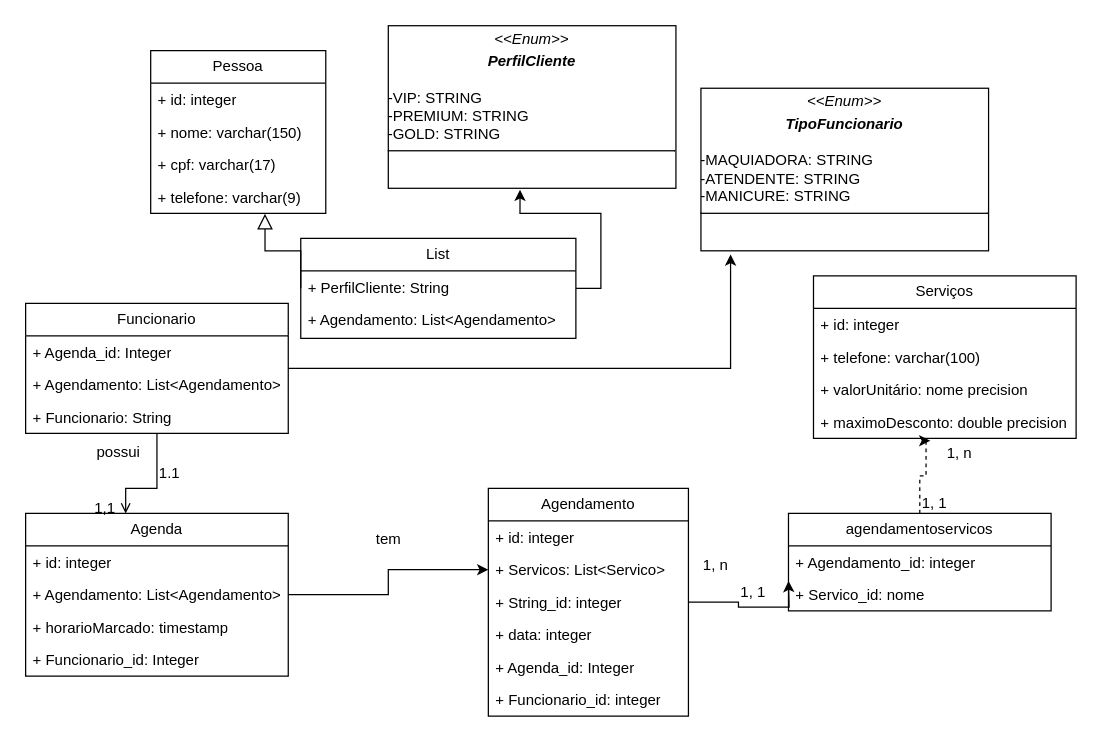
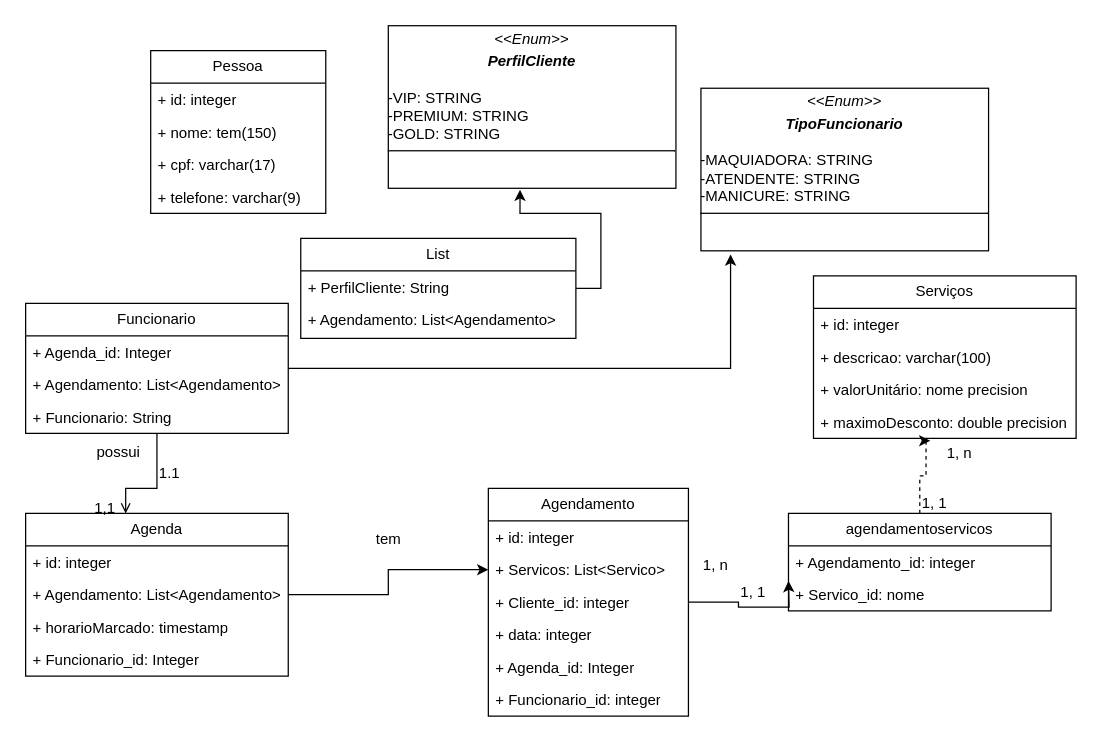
node "+ nome: varchar(150)": label "+ nome: varchar(150)" -> "+ nome: tem(150)"
edge "List" -> "+ telefone: varchar(9)": removed
node "+ telefone: varchar(100)": label "+ telefone: varchar(100)" -> "+ descricao: varchar(100)"
node "+ String_id: integer": label "+ String_id: integer" -> "+ Cliente_id: integer"
